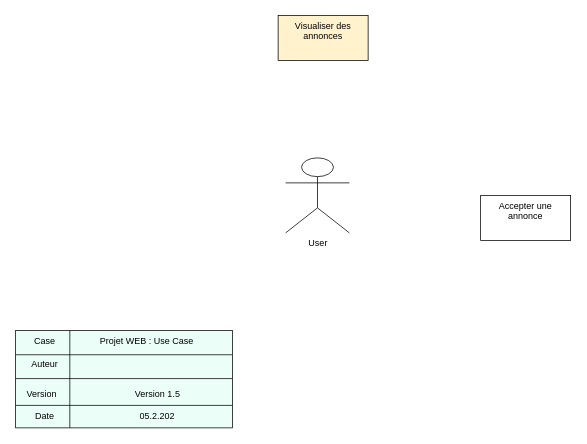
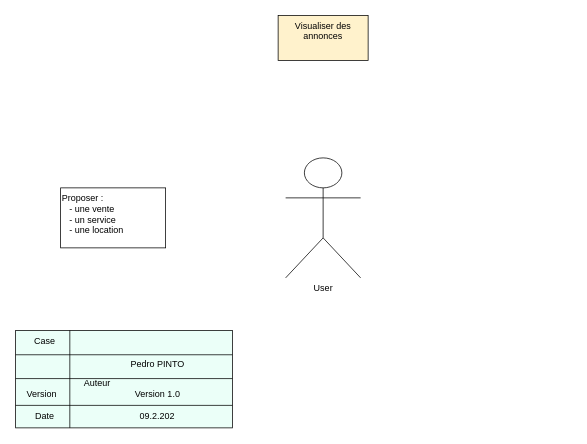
node "User": size 64x75 -> 75x120
node "Proposer : - une vente - un service - une location": added
node "Accepter une annonce": removed
node "Projet WEB : Use Case": removed
node "Auteur": moved (45, 364) -> (97, 383)
node "Pedro PINTO": added
node "Version 1.5": label "Version 1.5" -> "Version 1.0"
node "05.2.202": label "05.2.202" -> "09.2.202"
